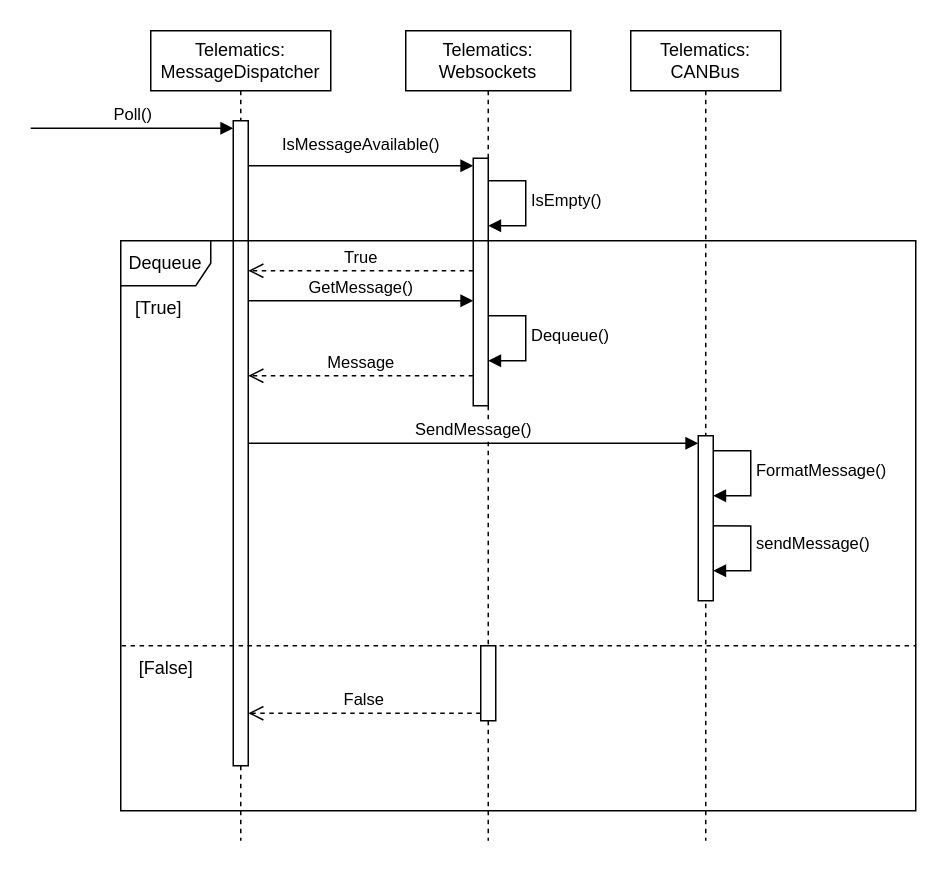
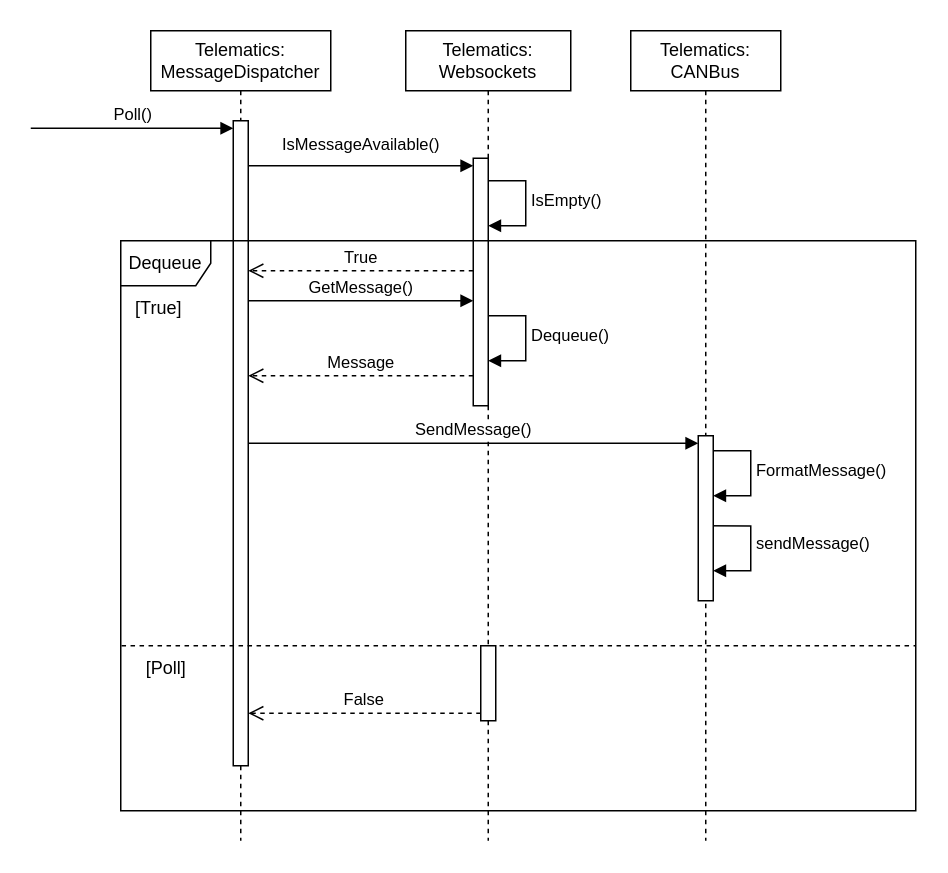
node "[False]": label "[False]" -> "[Poll]"
